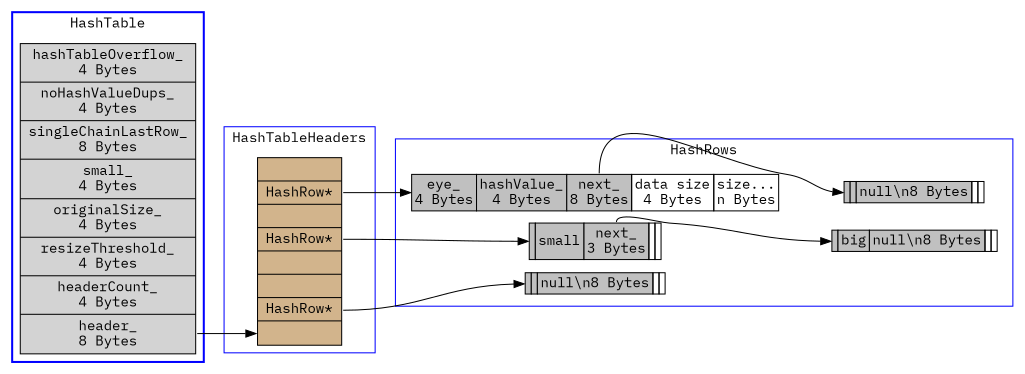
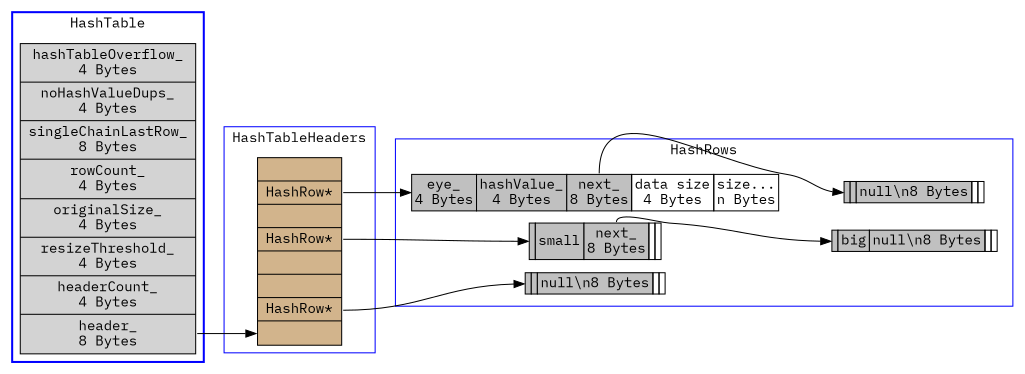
node "hashTableOverflow_": text "small_" -> "rowCount_"
node "small": text "3 Bytes" -> "8 Bytes"
